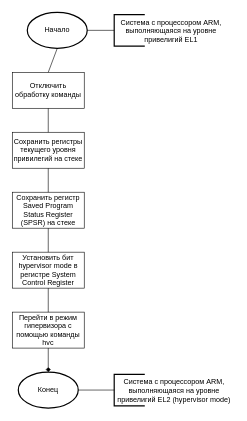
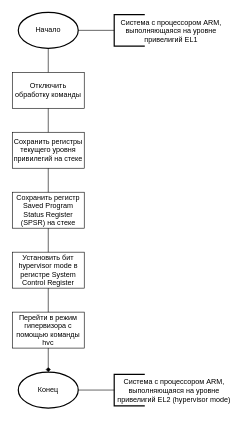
node "Начало": moved (57, 30) -> (48, 30)
